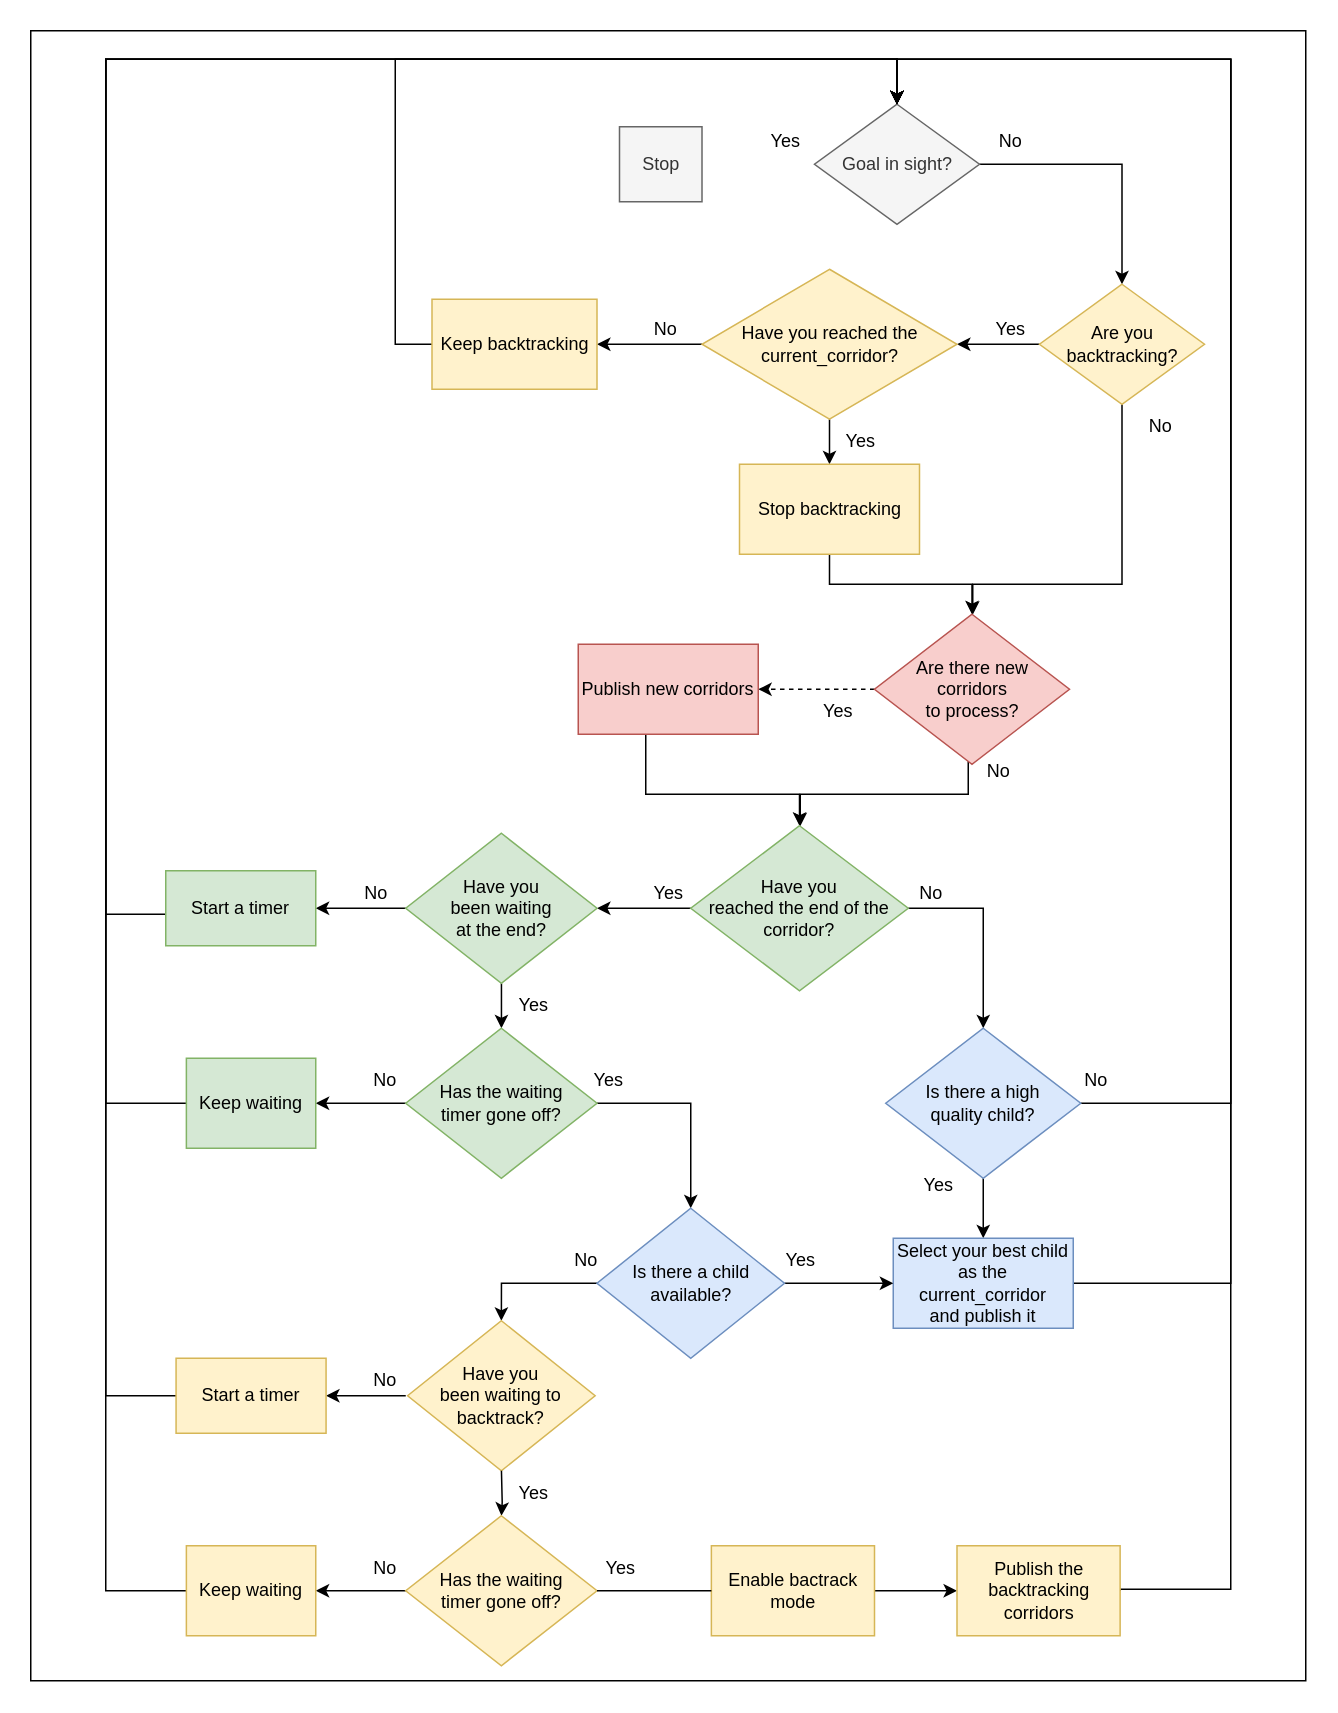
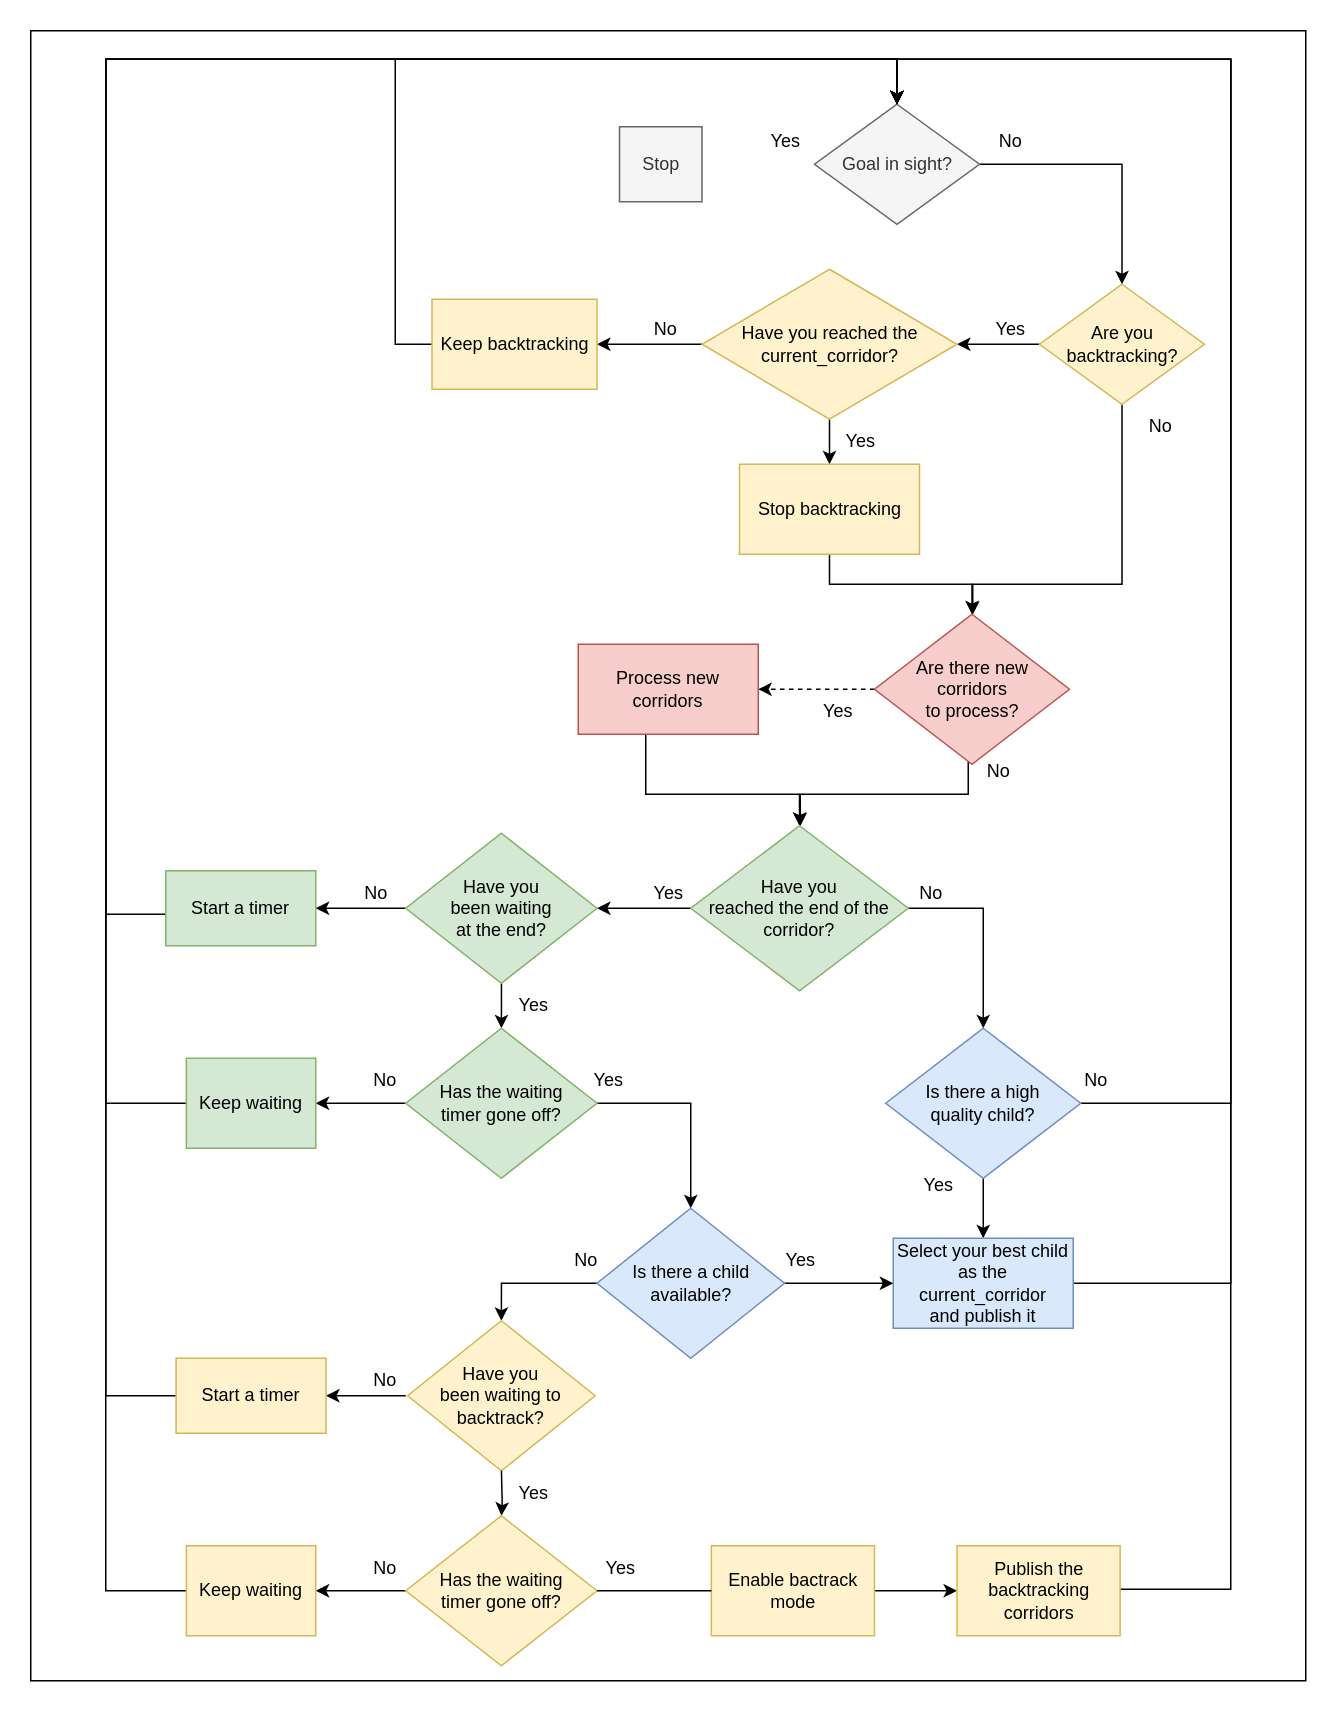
node "Publish new corridors": label "Publish new corridors" -> "Process new corridors"
